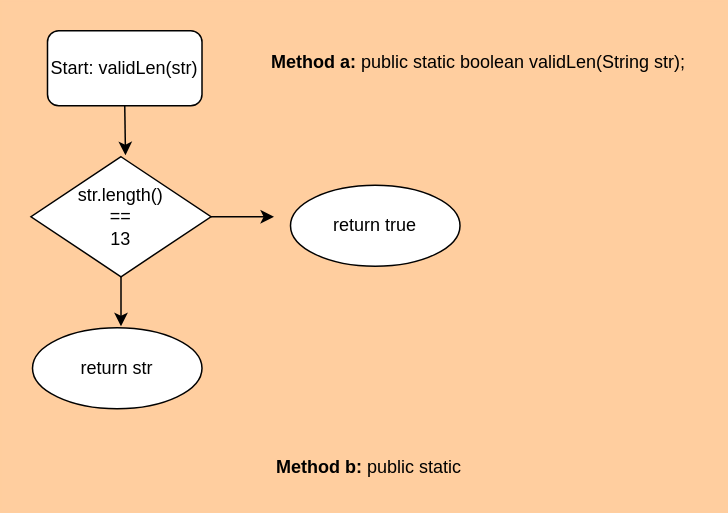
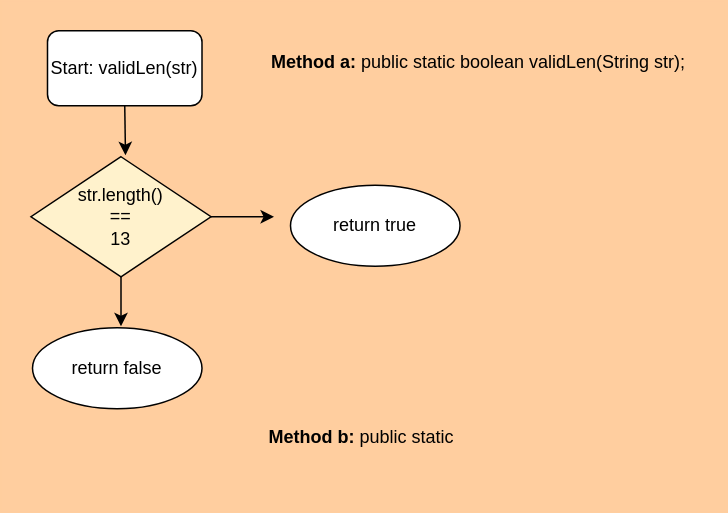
node "str.length() == 13": fillcolor #ffffff -> #fff2cc
node "return str": label "return str" -> "return false"
node "Method b: public static": moved (368, 467) -> (360, 437)
